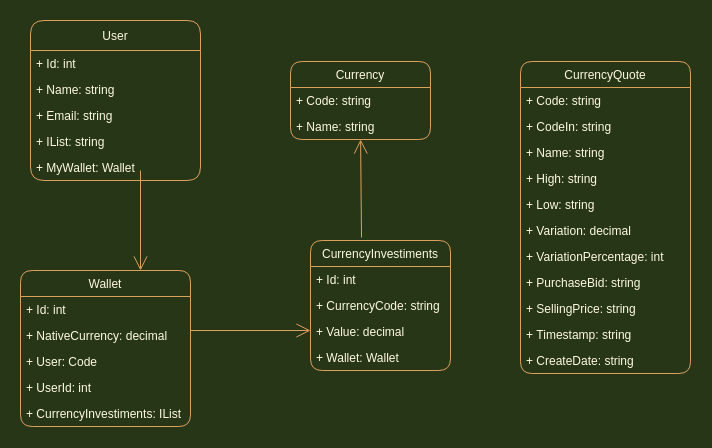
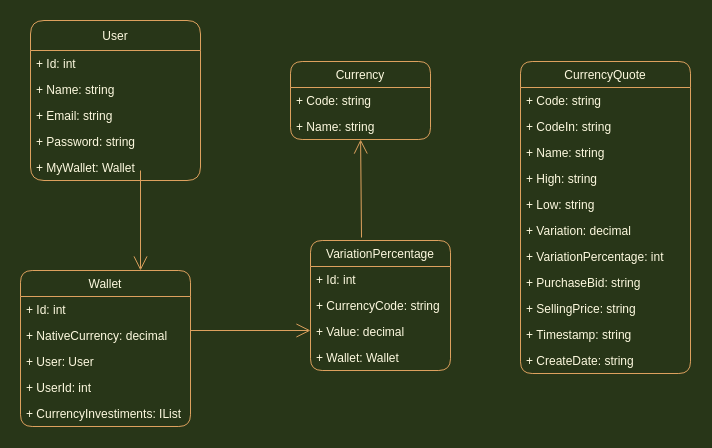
node "+ IList: string": label "+ IList: string" -> "+ Password: string"
node "CurrencyInvestiments": label "CurrencyInvestiments" -> "VariationPercentage"
node "+ User: Code": label "+ User: Code" -> "+ User: User"
